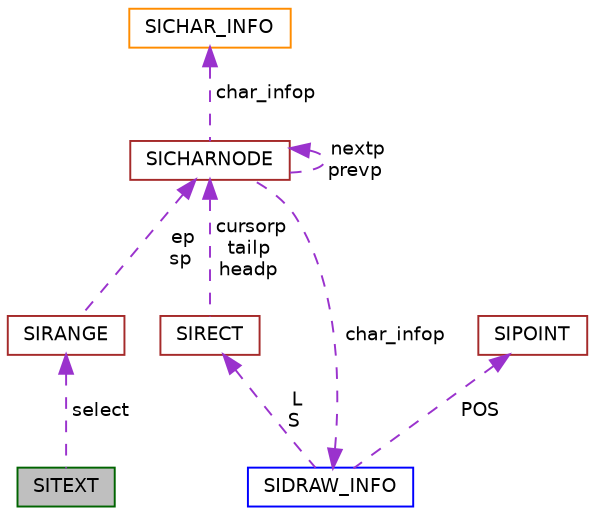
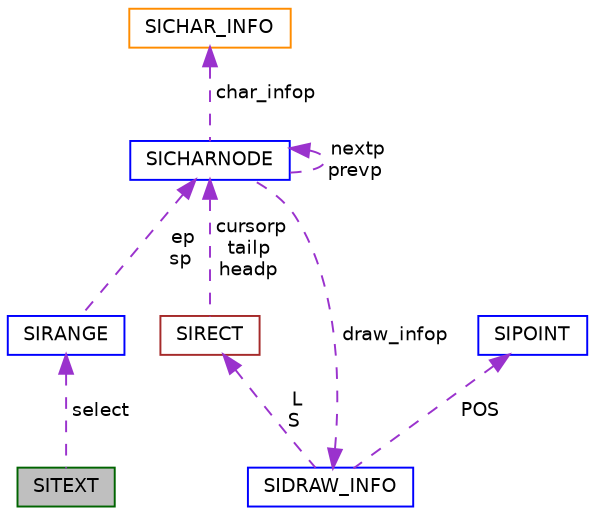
node "SICHARNODE": color brown -> blue
node "SIRANGE": color brown -> blue
edge "SICHARNODE" -> "SIDRAW_INFO": label " char_infop" -> " draw_infop"
node "SIPOINT": color brown -> blue
